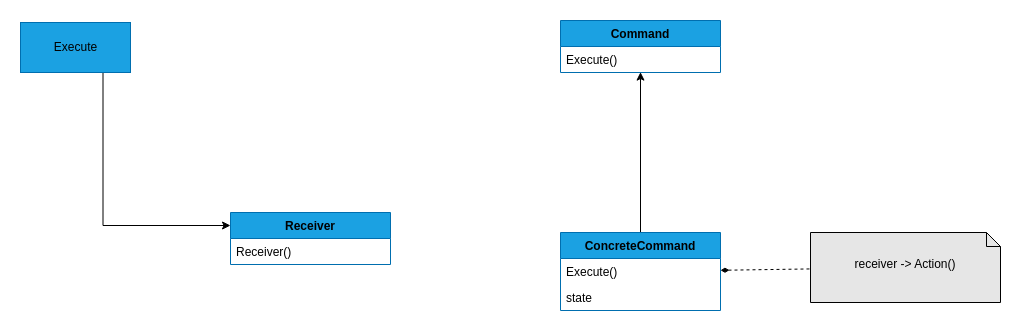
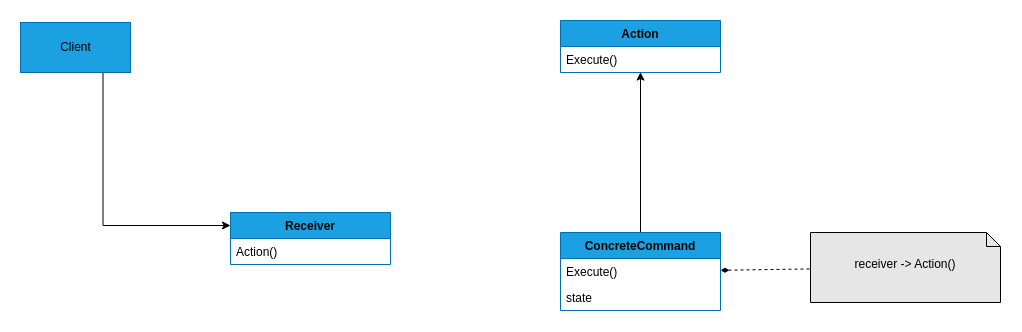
node "Command": label "Command" -> "Action"
node "Execute": label "Execute" -> "Client"
node "Receiver()": label "Receiver()" -> "Action()"
